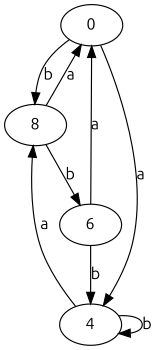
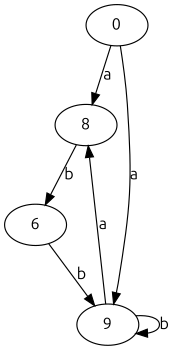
edge "0" -> "8": label "b" -> "a"
edge "8" -> "0": removed, label "a"
edge "6" -> "0": removed, label "a"
node "4": label "4" -> "9"
